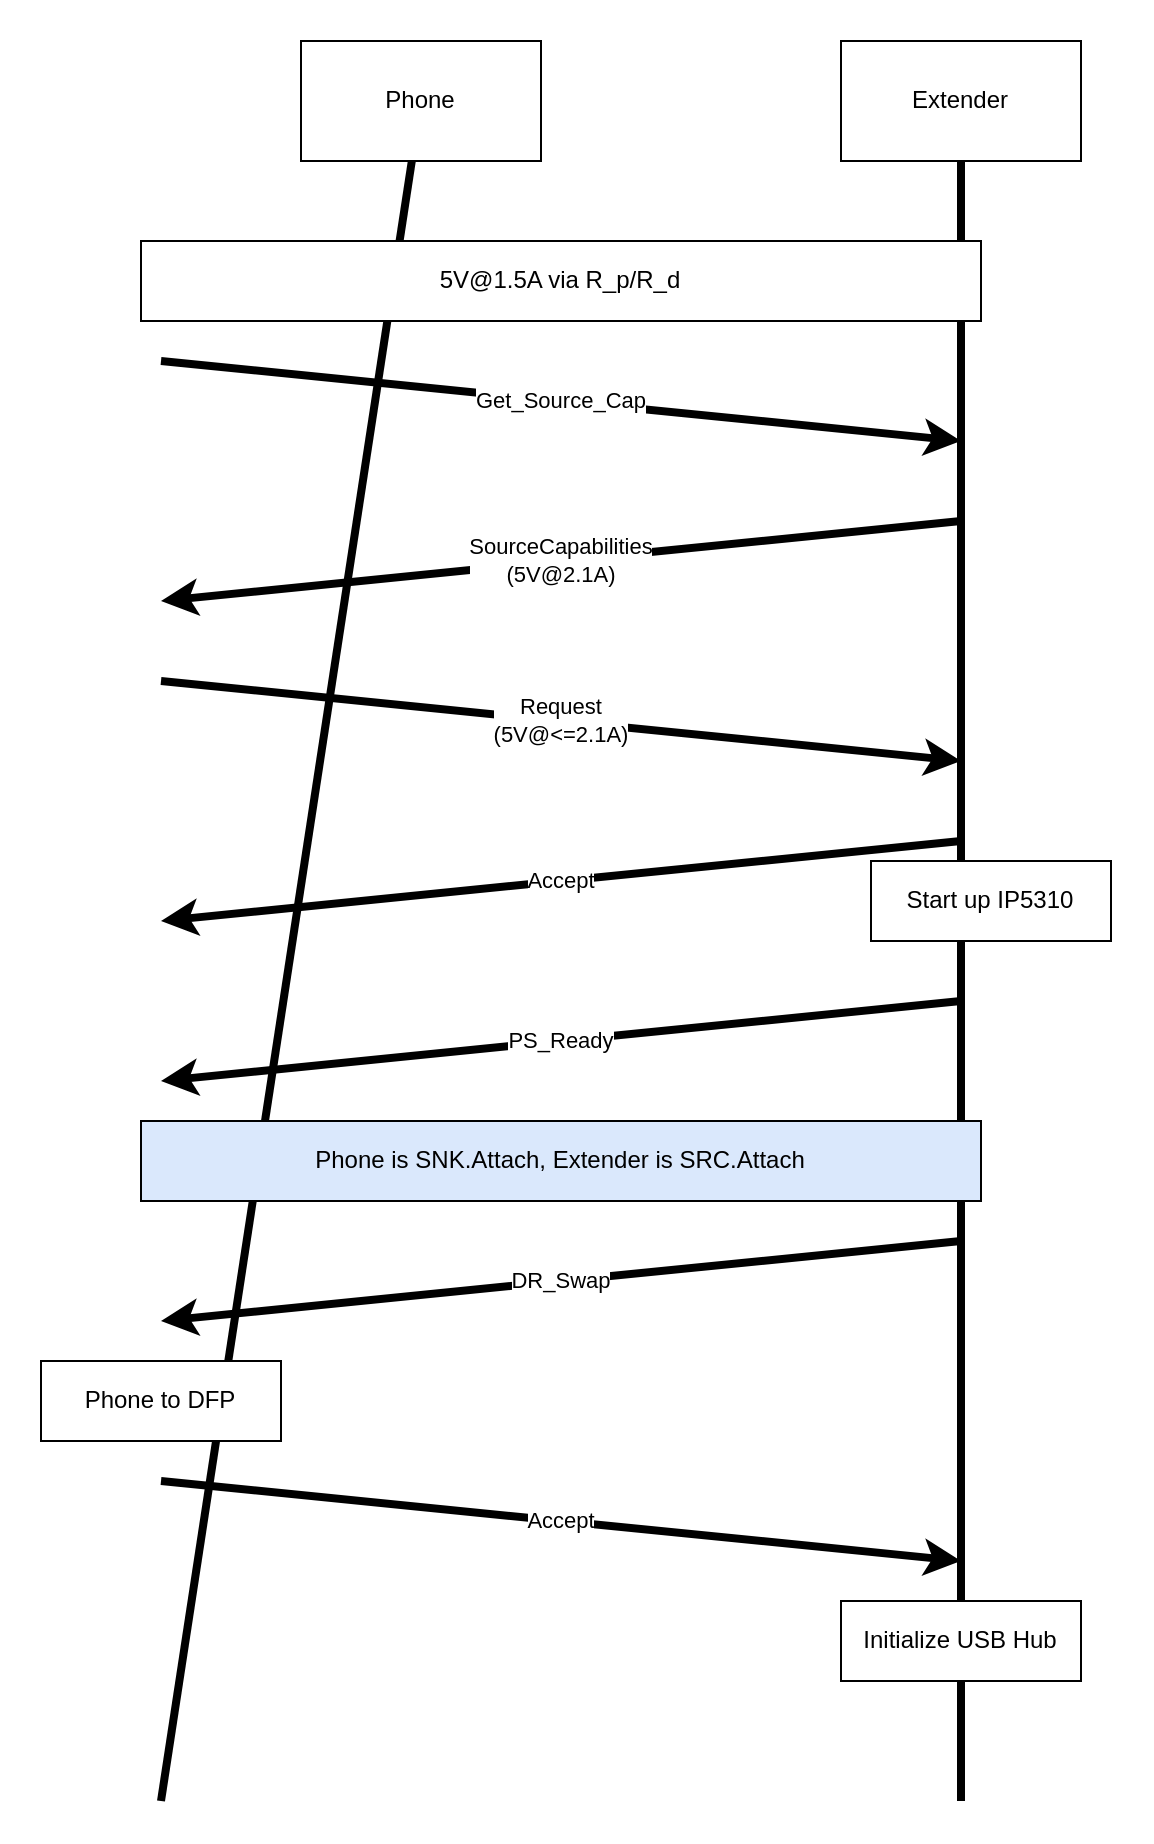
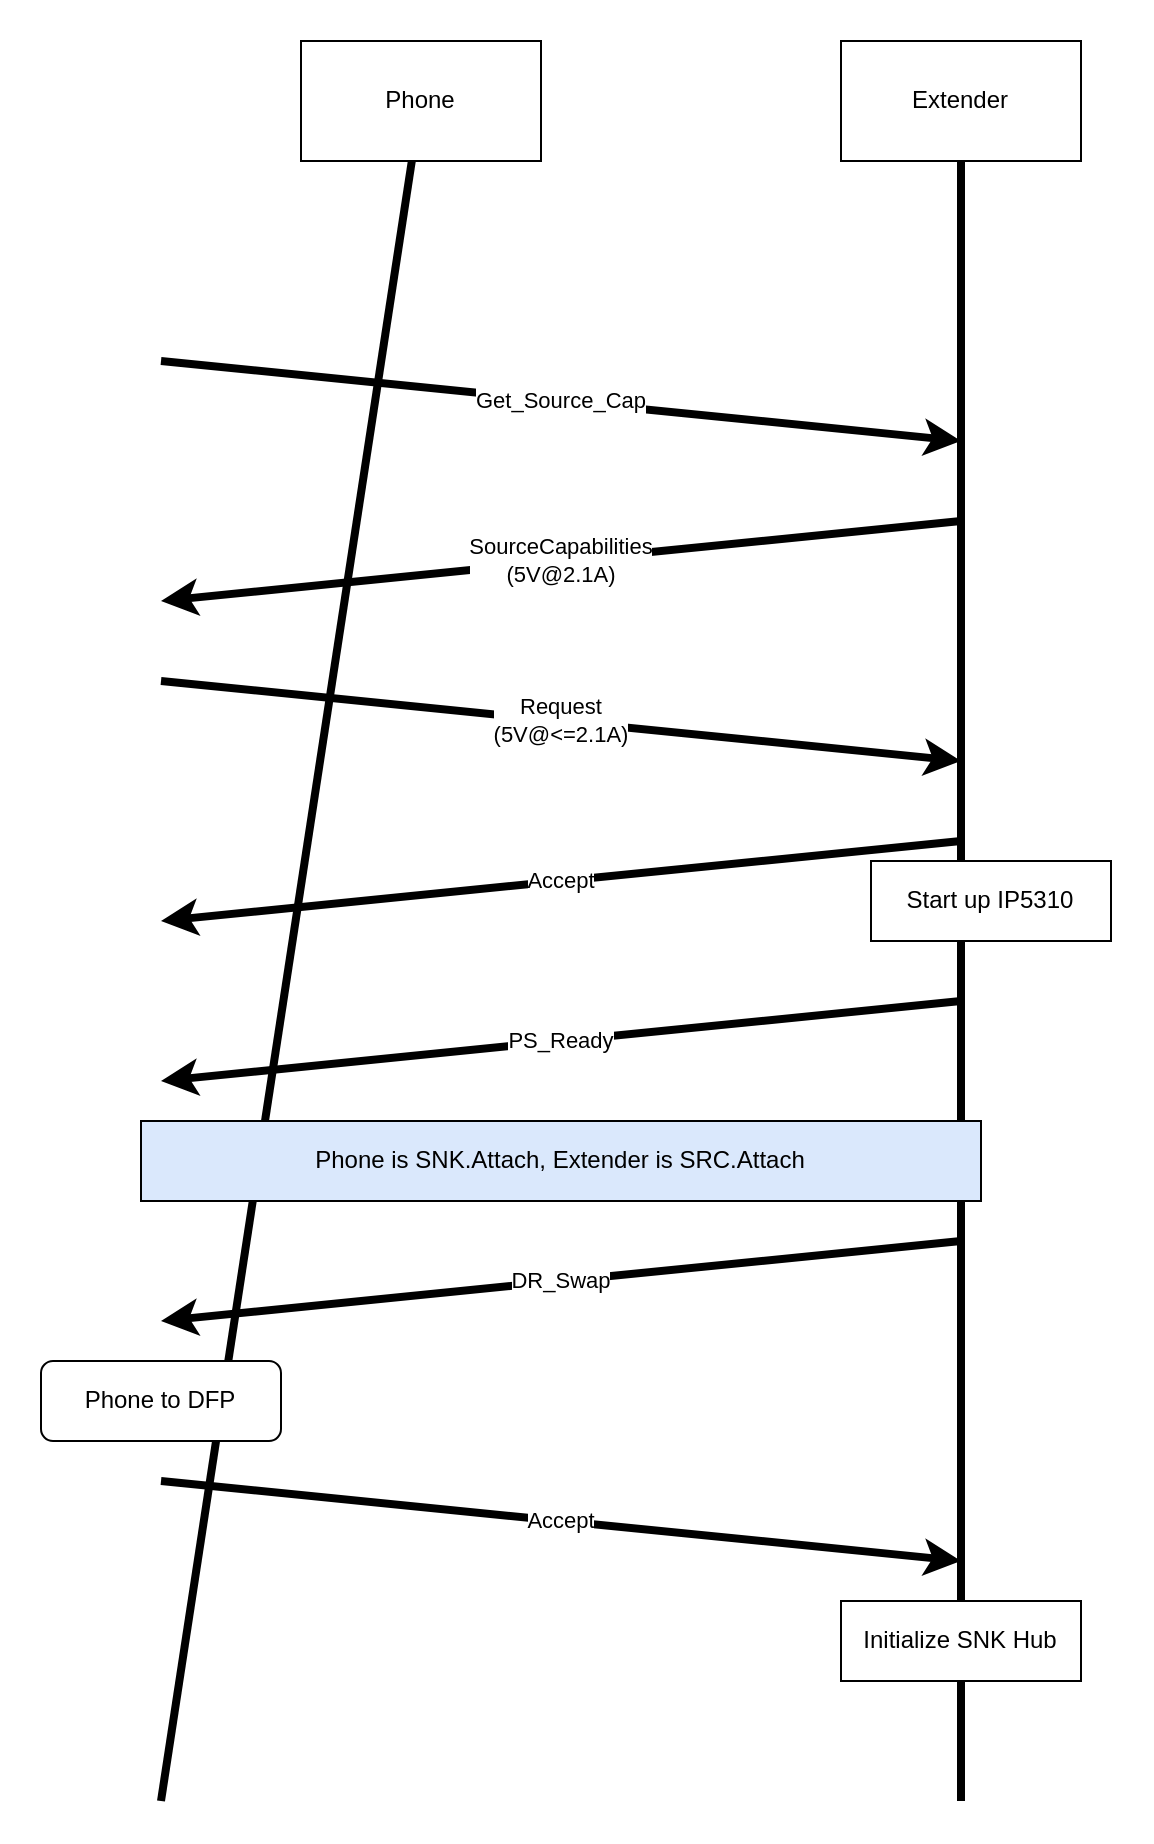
node "5V@1.5A via R_p/R_d": removed
node "Phone to DFP": shape rectangle -> rounded rectangle
node "Initialize USB Hub": label "Initialize USB Hub" -> "Initialize SNK Hub"
